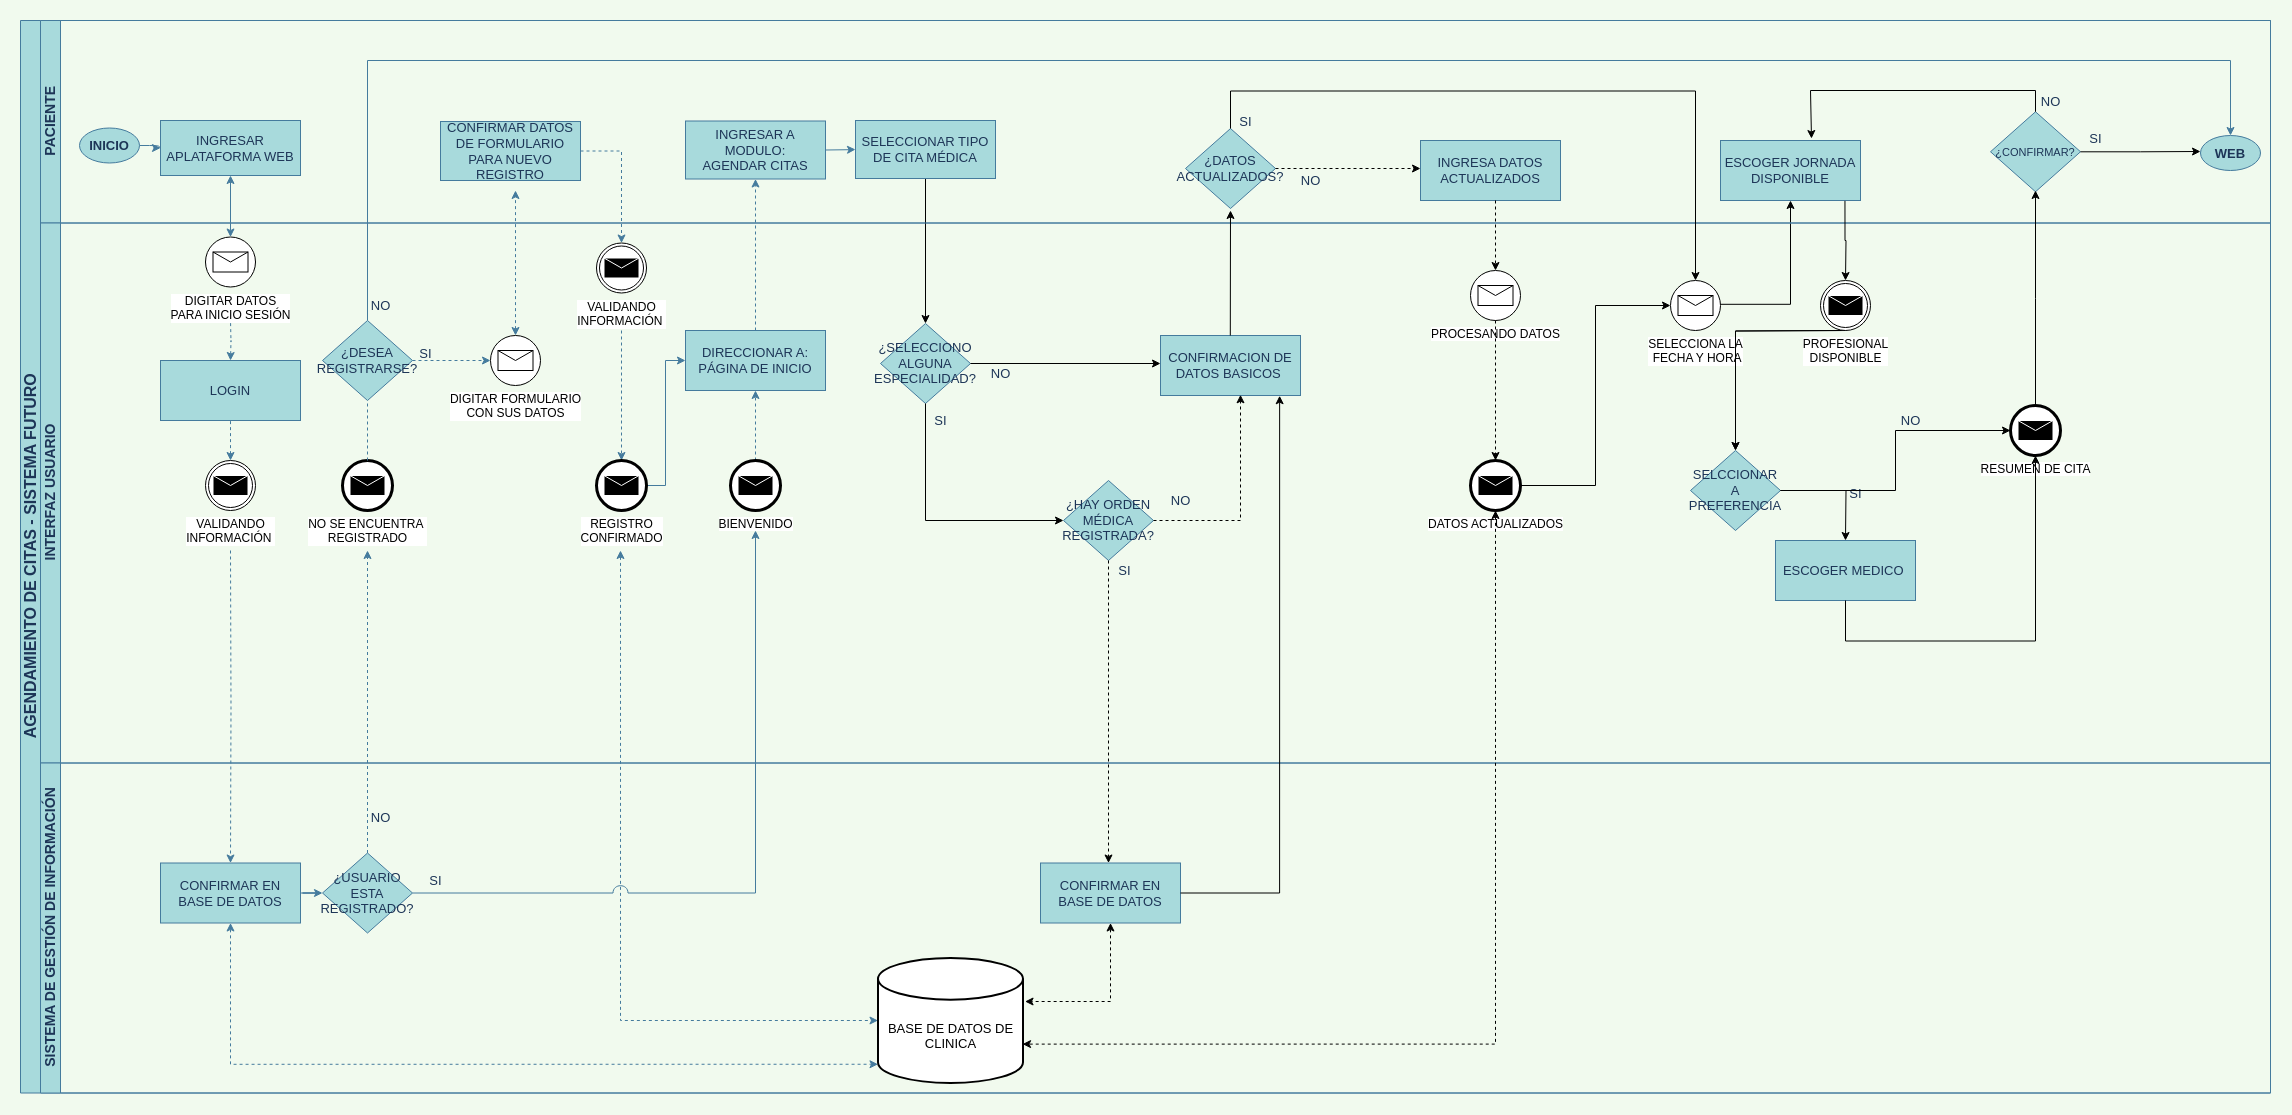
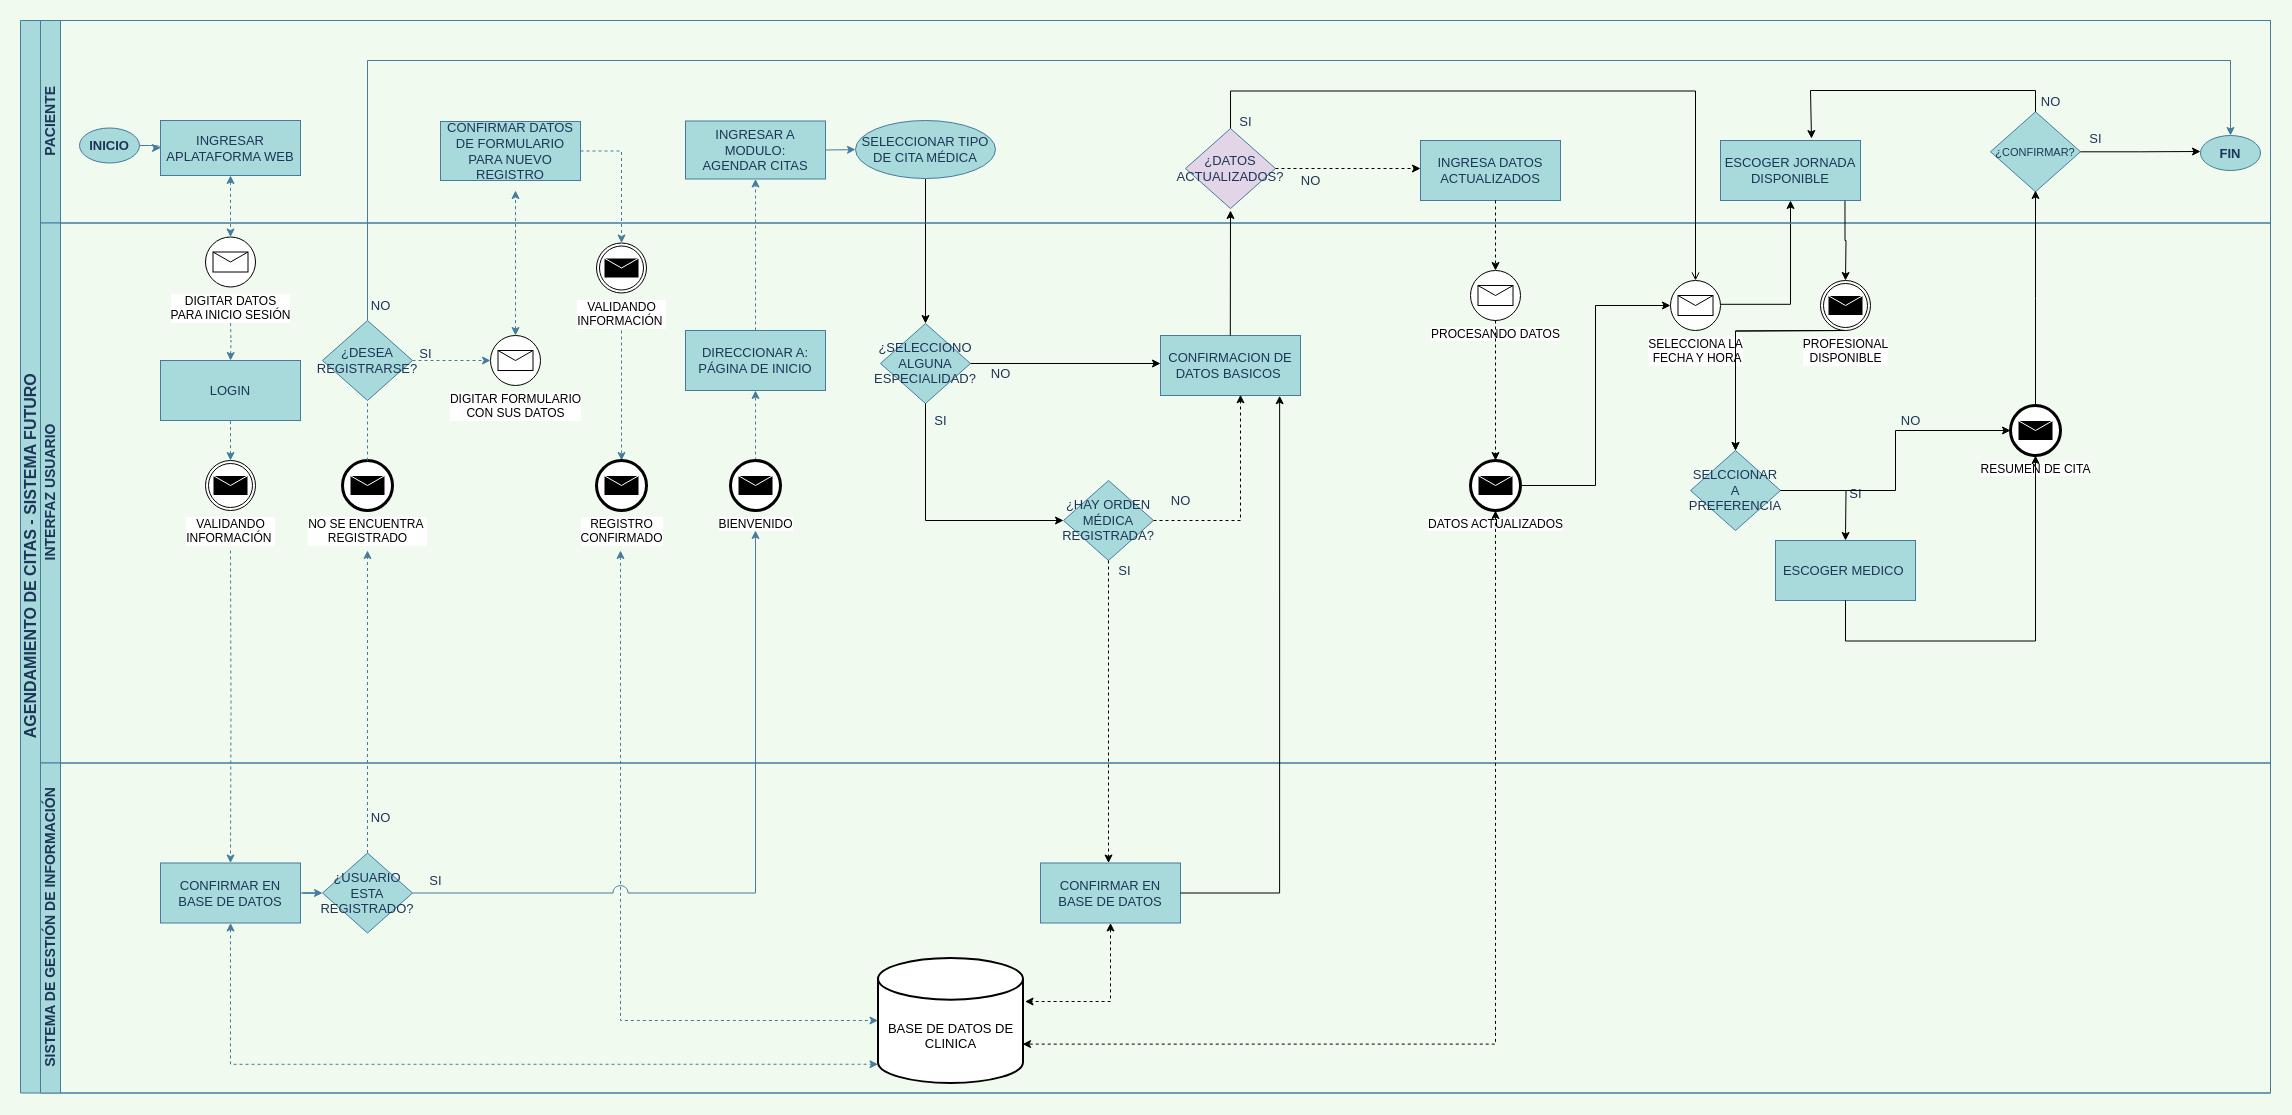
node "SELECCIONAR TIPO DE CITA MÉDICA": shape rectangle -> ellipse
node "WEB": label "WEB" -> "FIN"
node "¿DATOS ACTUALIZADOS?": fillcolor #a8dadc -> #e1d5e7
edge "INGRESARAPLATAFORMA WEB" -- "DIGITAR DATOS PARA INICIO SESIÓN": style solid -> dashed
edge "¿DATOS ACTUALIZADOS?" -> "SELECCIONA LA FECHA Y HORA": arrowhead classic -> open
edge "REGISTRO CONFIRMADO" -> "DIRECCIONAR A: PÁGINA DE INICIO": removed
